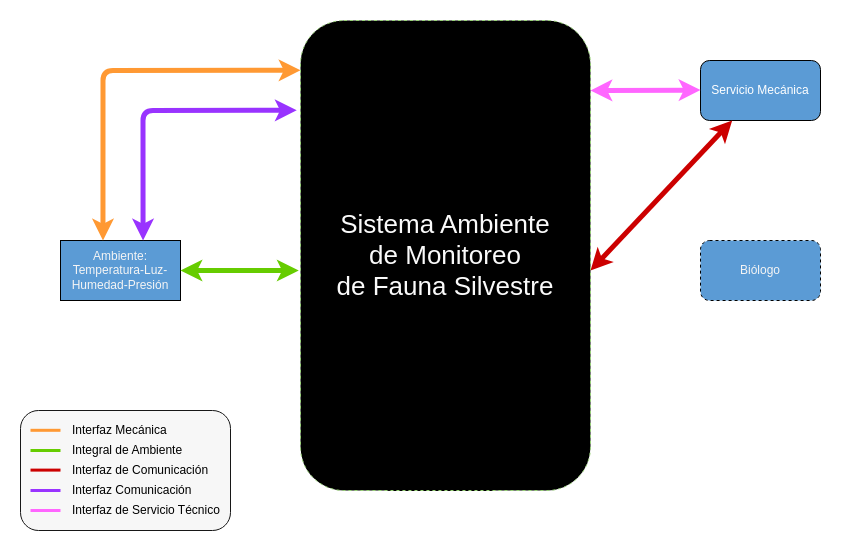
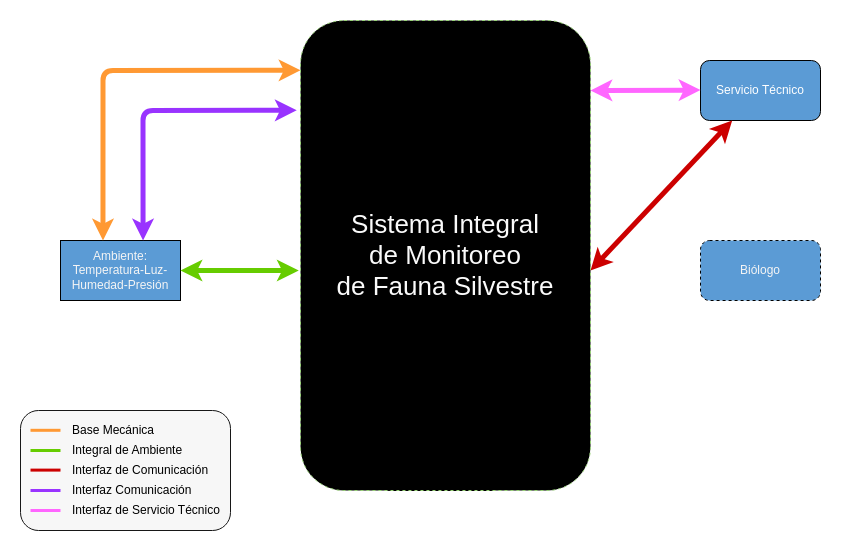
node "Servicio Mecánica": label "Servicio Mecánica" -> "Servicio Técnico"
node "Sistema Ambiente de Monitoreo de Fauna Silvestre": label "Sistema Ambiente de Monitoreo de Fauna Silvestre" -> "Sistema Integral de Monitoreo de Fauna Silvestre"
node "Interfaz Mecánica": label "Interfaz Mecánica" -> "Base Mecánica"
